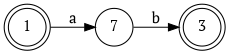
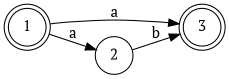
edge "1" -> "3": added, label "a"
node "7": label "7" -> "2"
